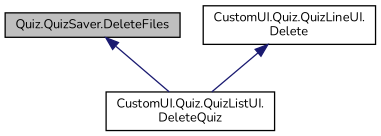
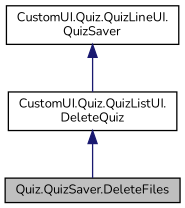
node "CustomUI.Quiz.QuizLineUI. Delete": label "CustomUI.Quiz.QuizLineUI. Delete" -> "CustomUI.Quiz.QuizLineUI. QuizSaver"
edge "CustomUI.Quiz.QuizListUI. DeleteQuiz" -> "Quiz.QuizSaver.DeleteFiles": reversed
